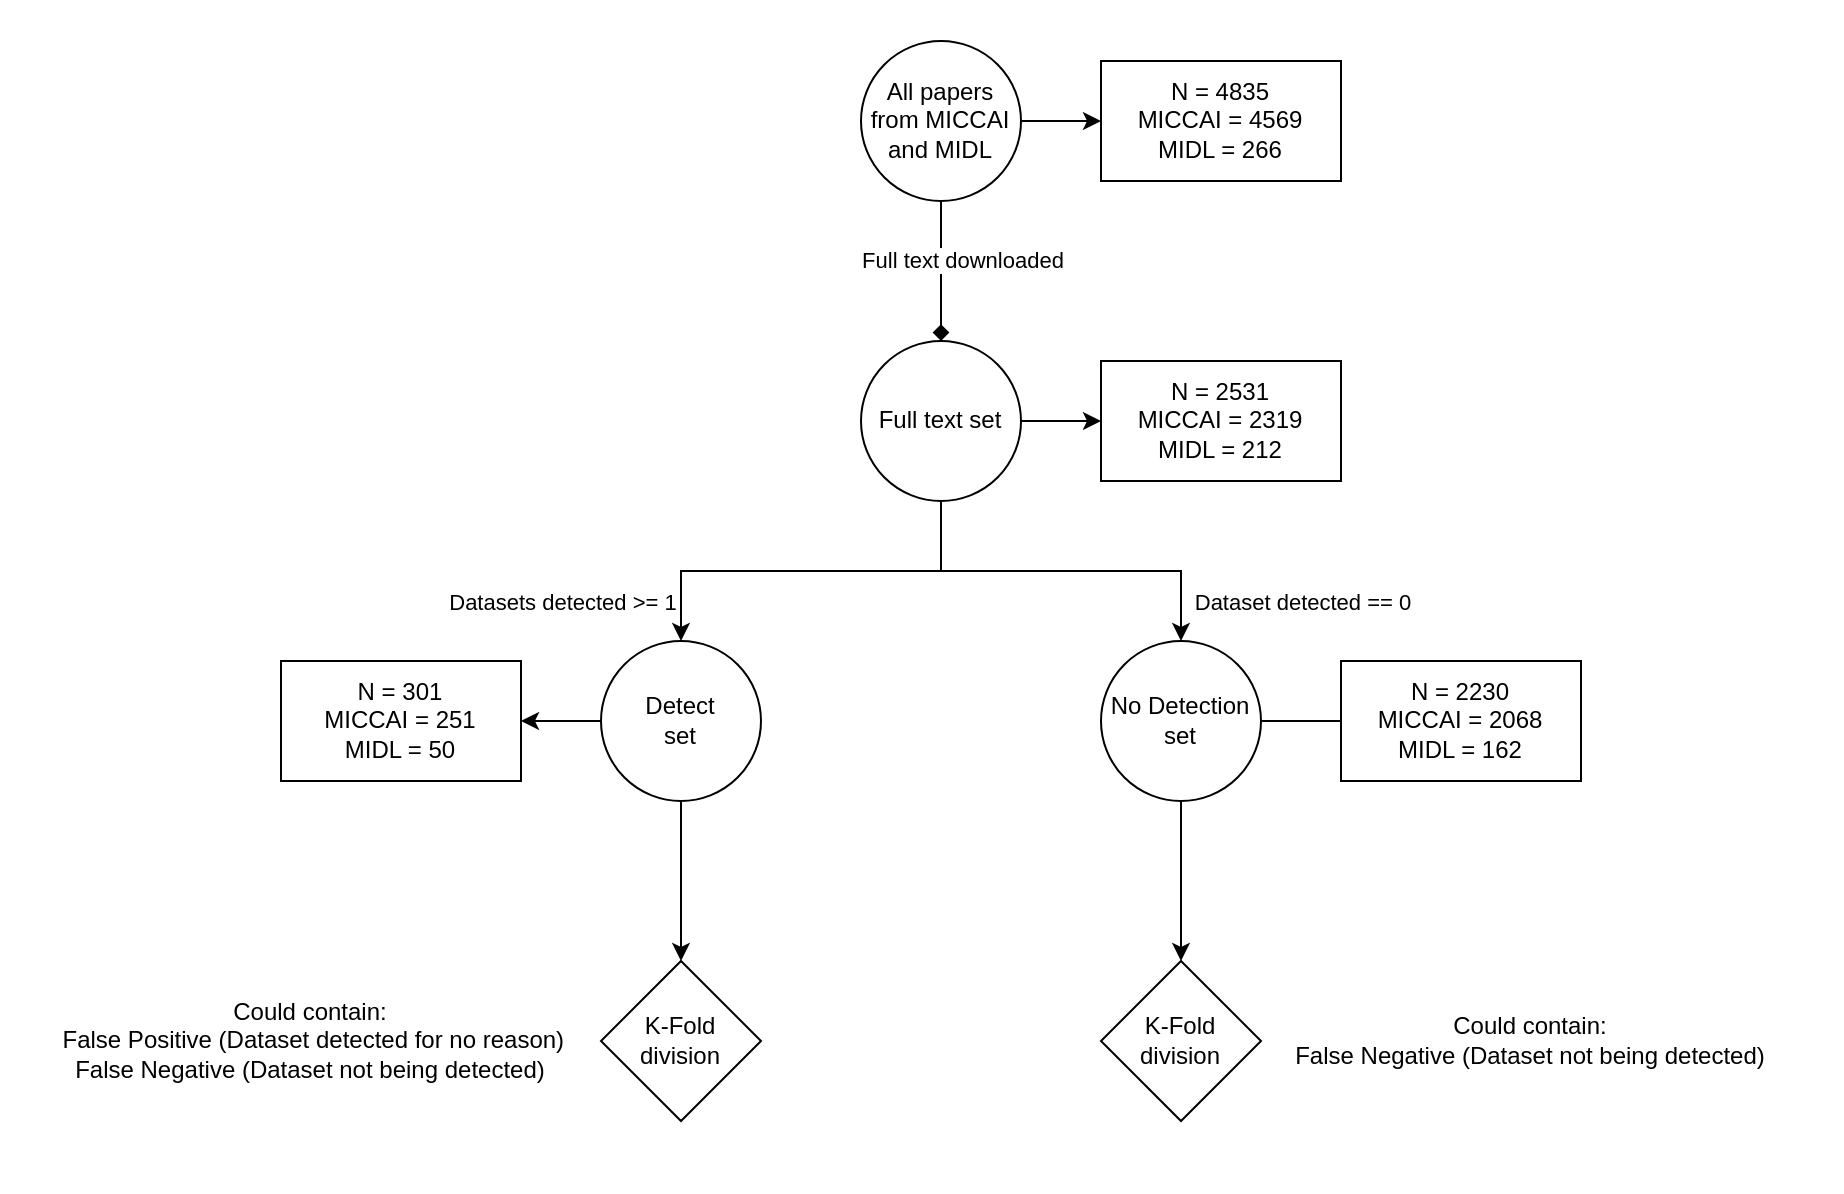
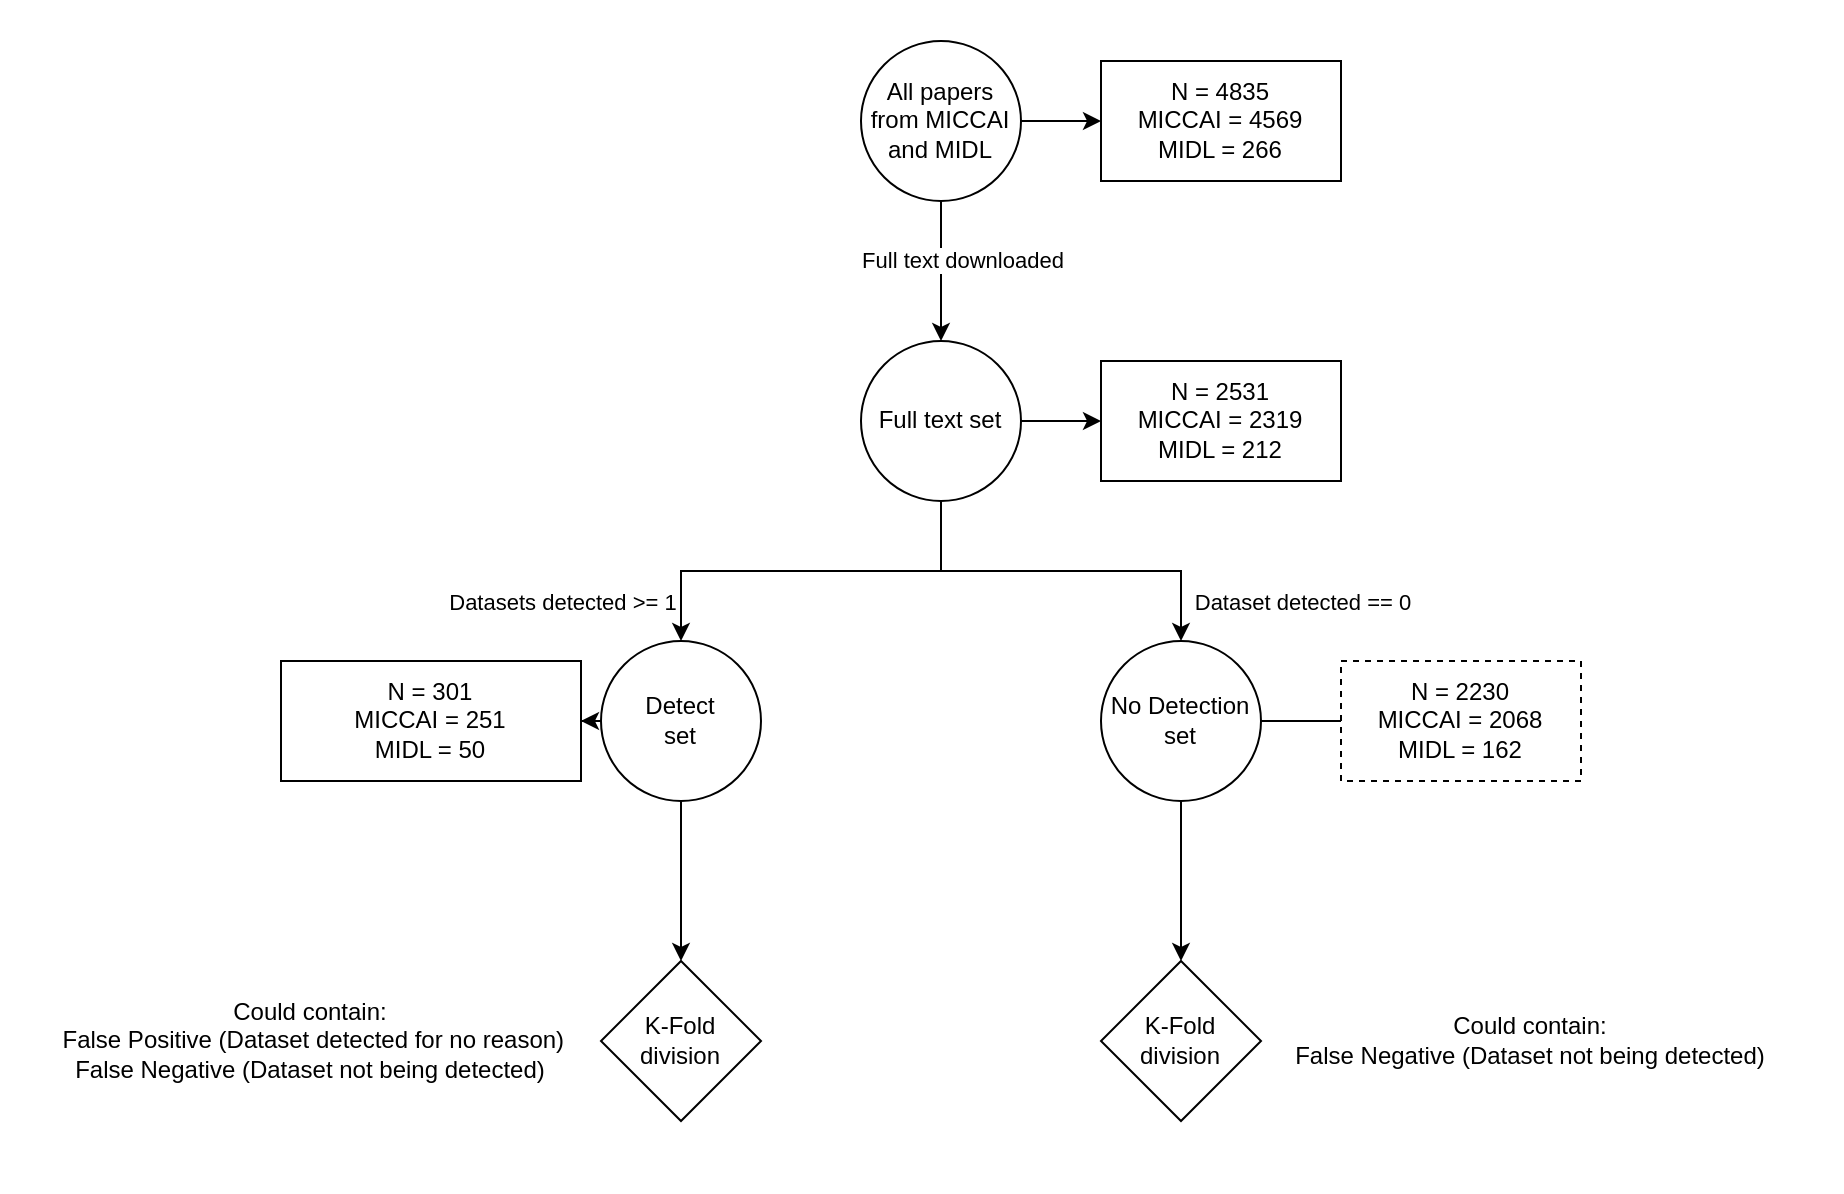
edge "All papers from MICCAI and MIDL" -> "Full text set": arrowhead diamond -> classic
node "N = 301 MICCAI = 251 MIDL = 50": size 240x120 -> 300x120
node "N = 2230 MICCAI = 2068 MIDL = 162": style solid -> dashed
